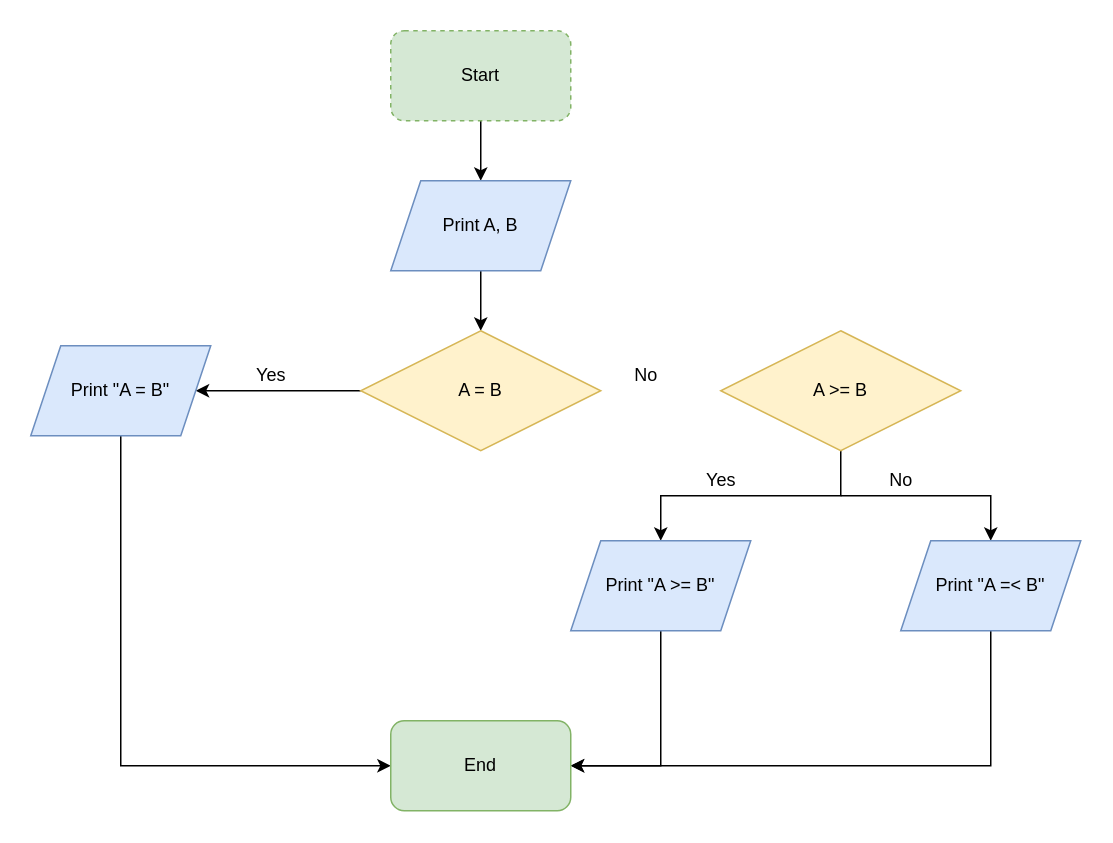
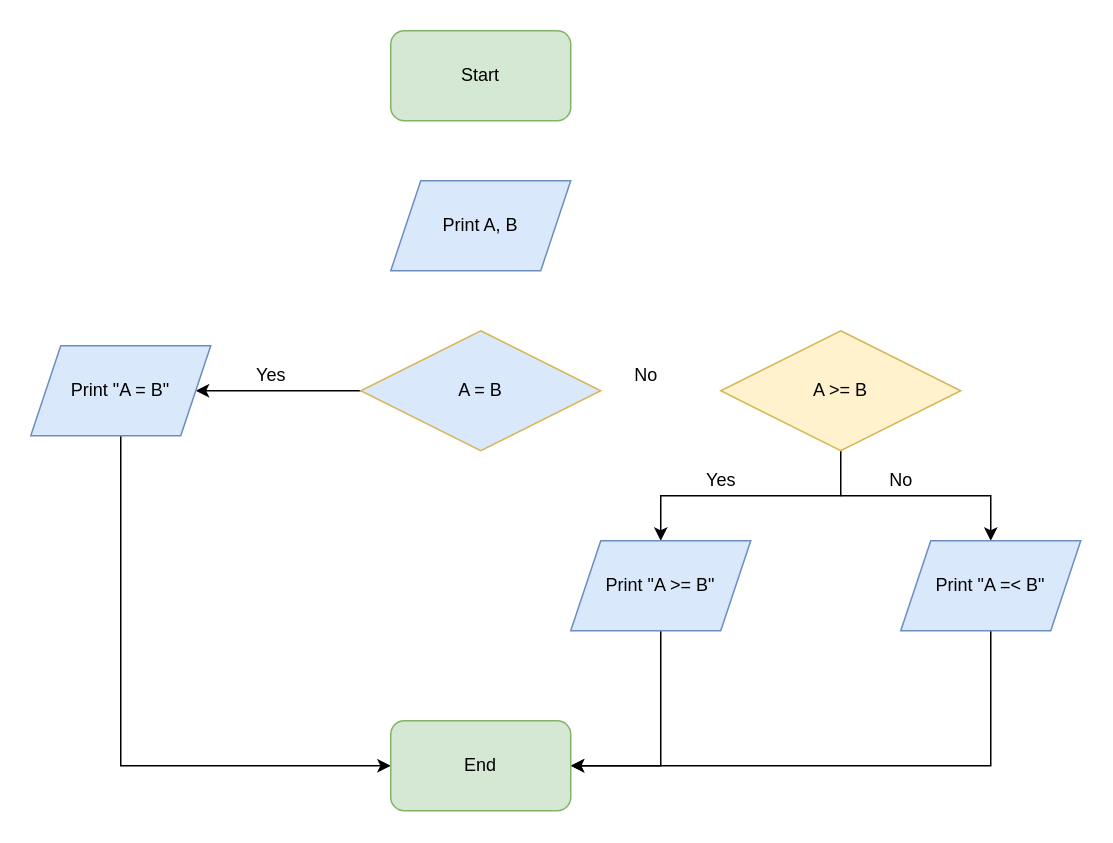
node "Start": style dashed -> solid
edge "Start" -> "Print A, B": removed
edge "Print A, B" -> "A = B": removed
node "A = B": fillcolor #fff2cc -> #dae8fc
